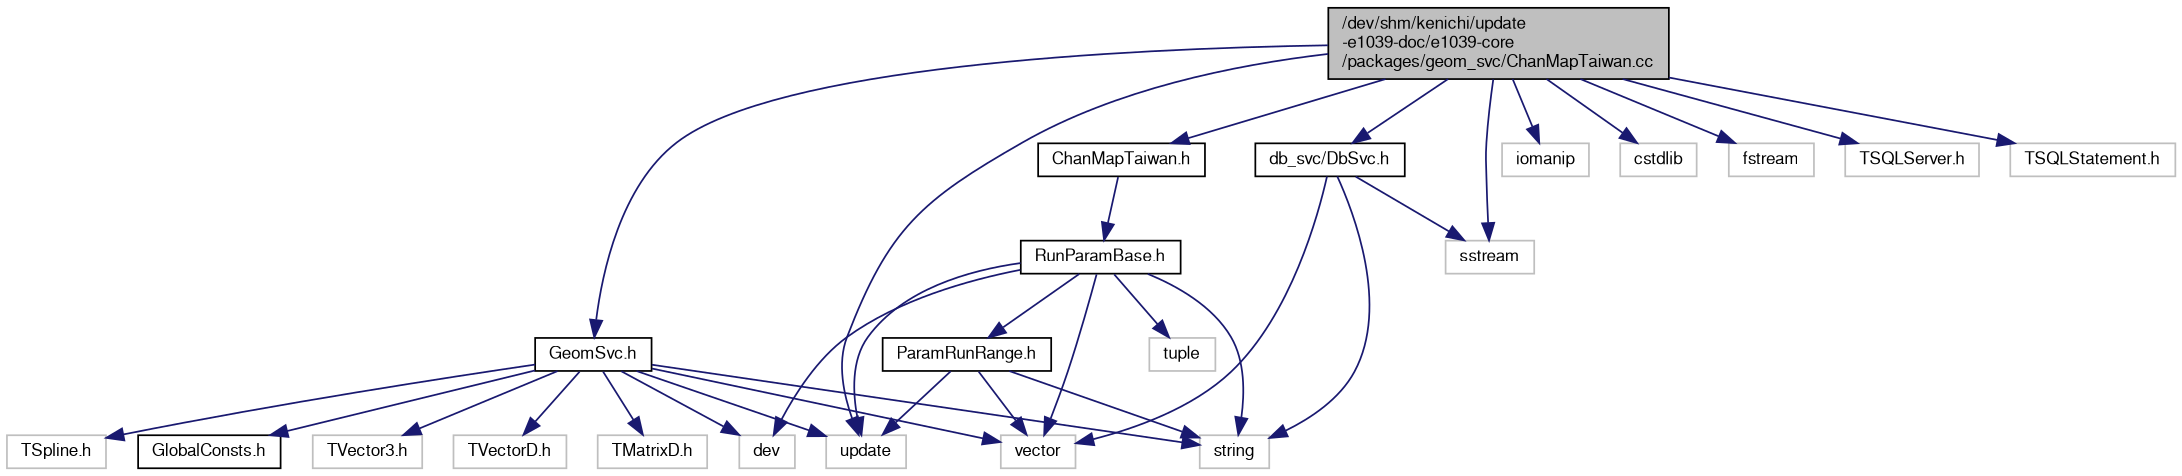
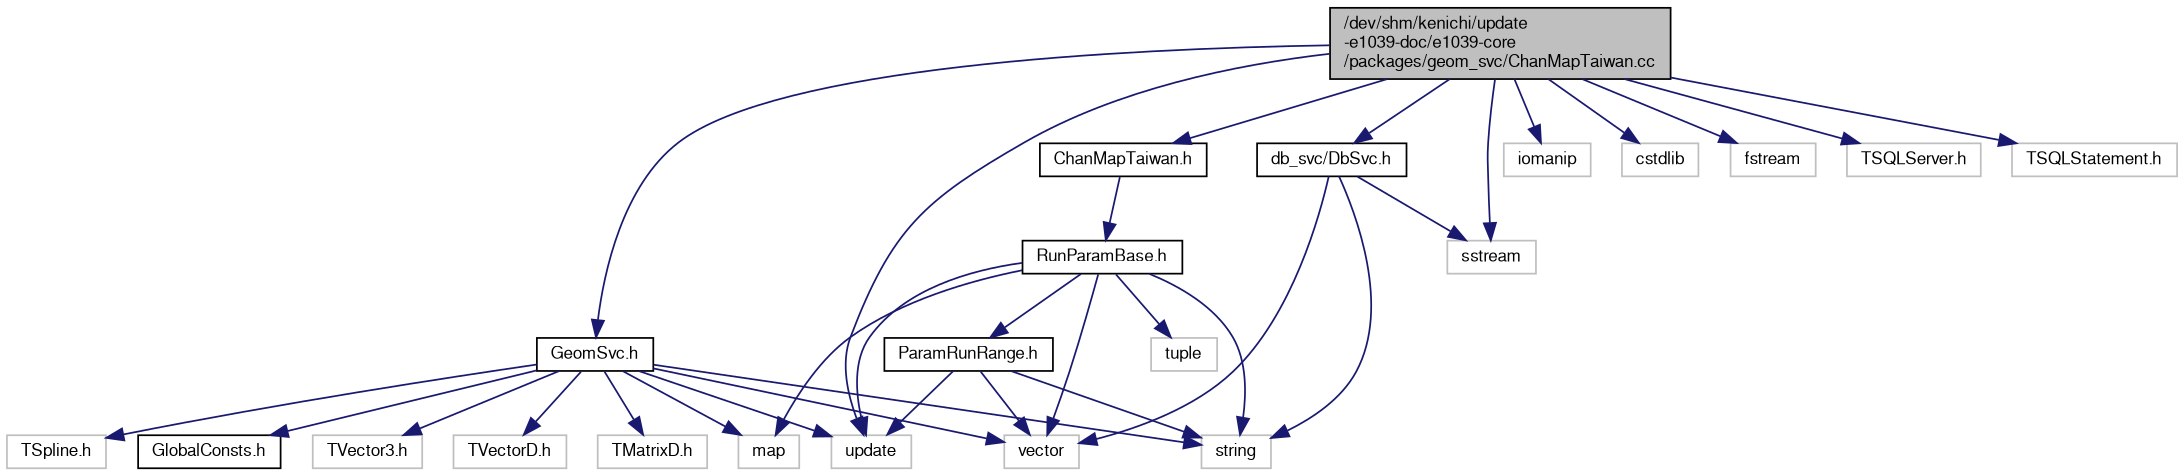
node "dev": label "dev" -> "map"
